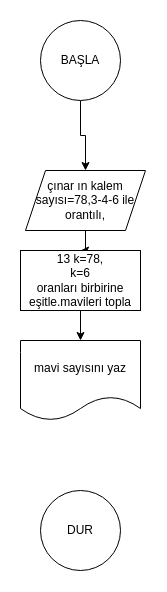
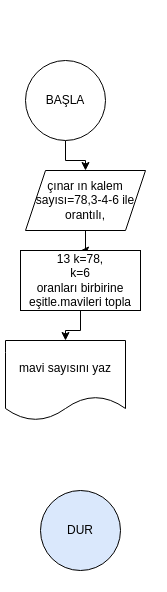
node "BAŞLA": moved (81, 61) -> (66, 101)
node "mavi sayısını yaz": moved (81, 381) -> (66, 381)
node "DUR": fillcolor #ffffff -> #dae8fc
